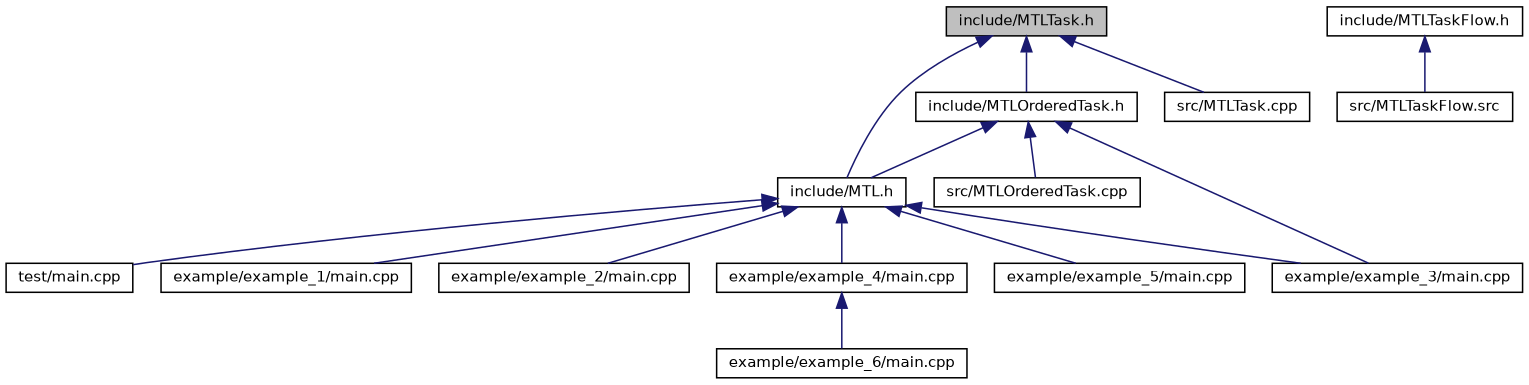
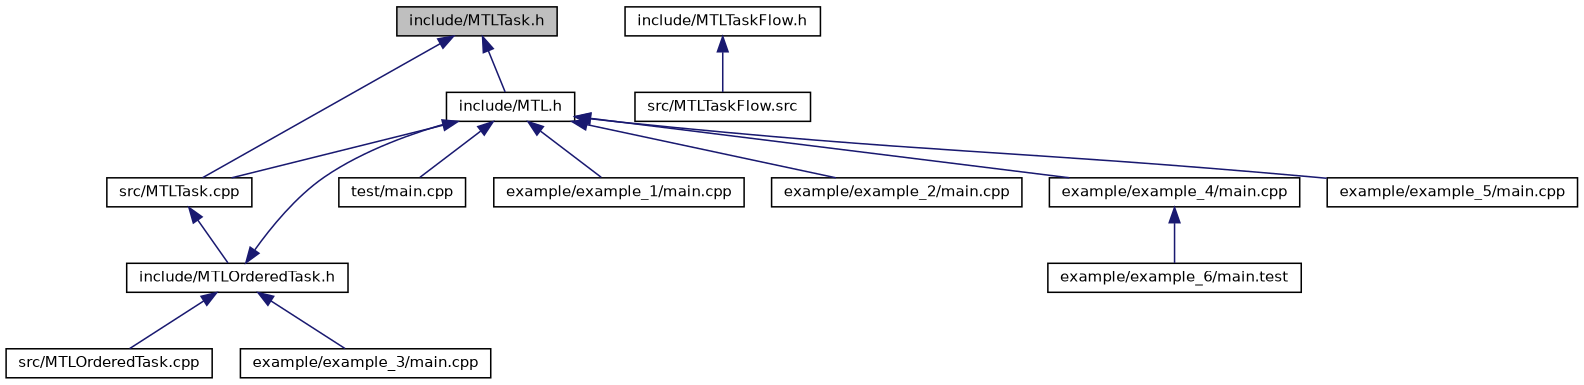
edge "include/MTLOrderedTask.h" -> "include/MTLTask.h": now "include/MTLOrderedTask.h" -> "src/MTLTask.cpp"
edge "example/example_3/main.cpp" -> "include/MTL.h": now "src/MTLTask.cpp" -> "include/MTL.h"
node "example/example_6/main.cpp": label "example/example_6/main.cpp" -> "example/example_6/main.test"
